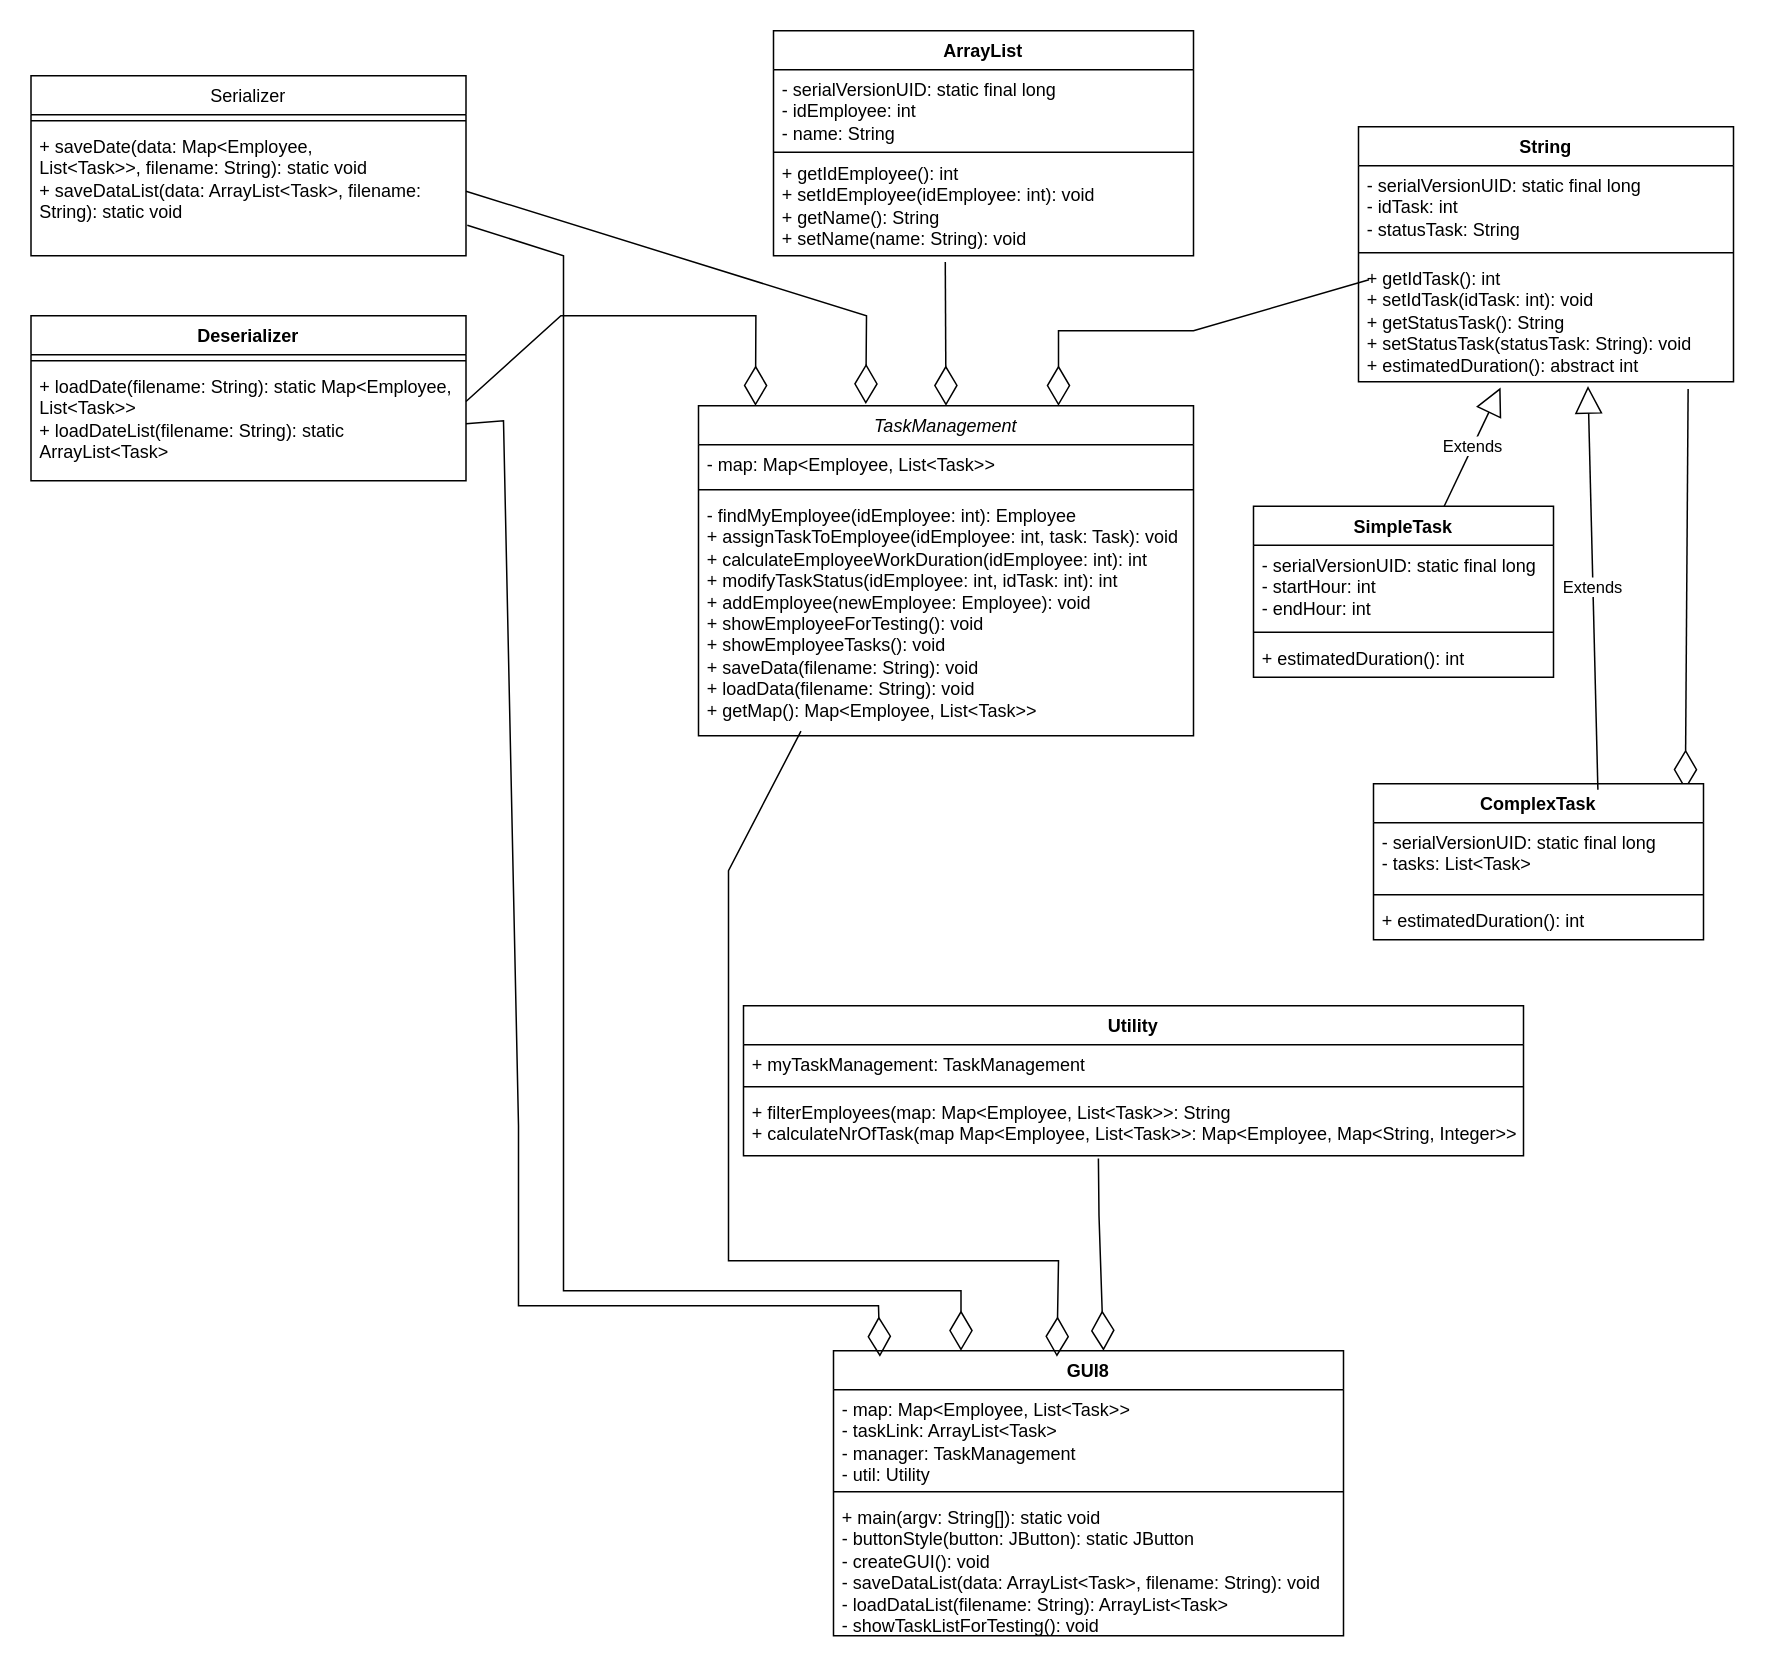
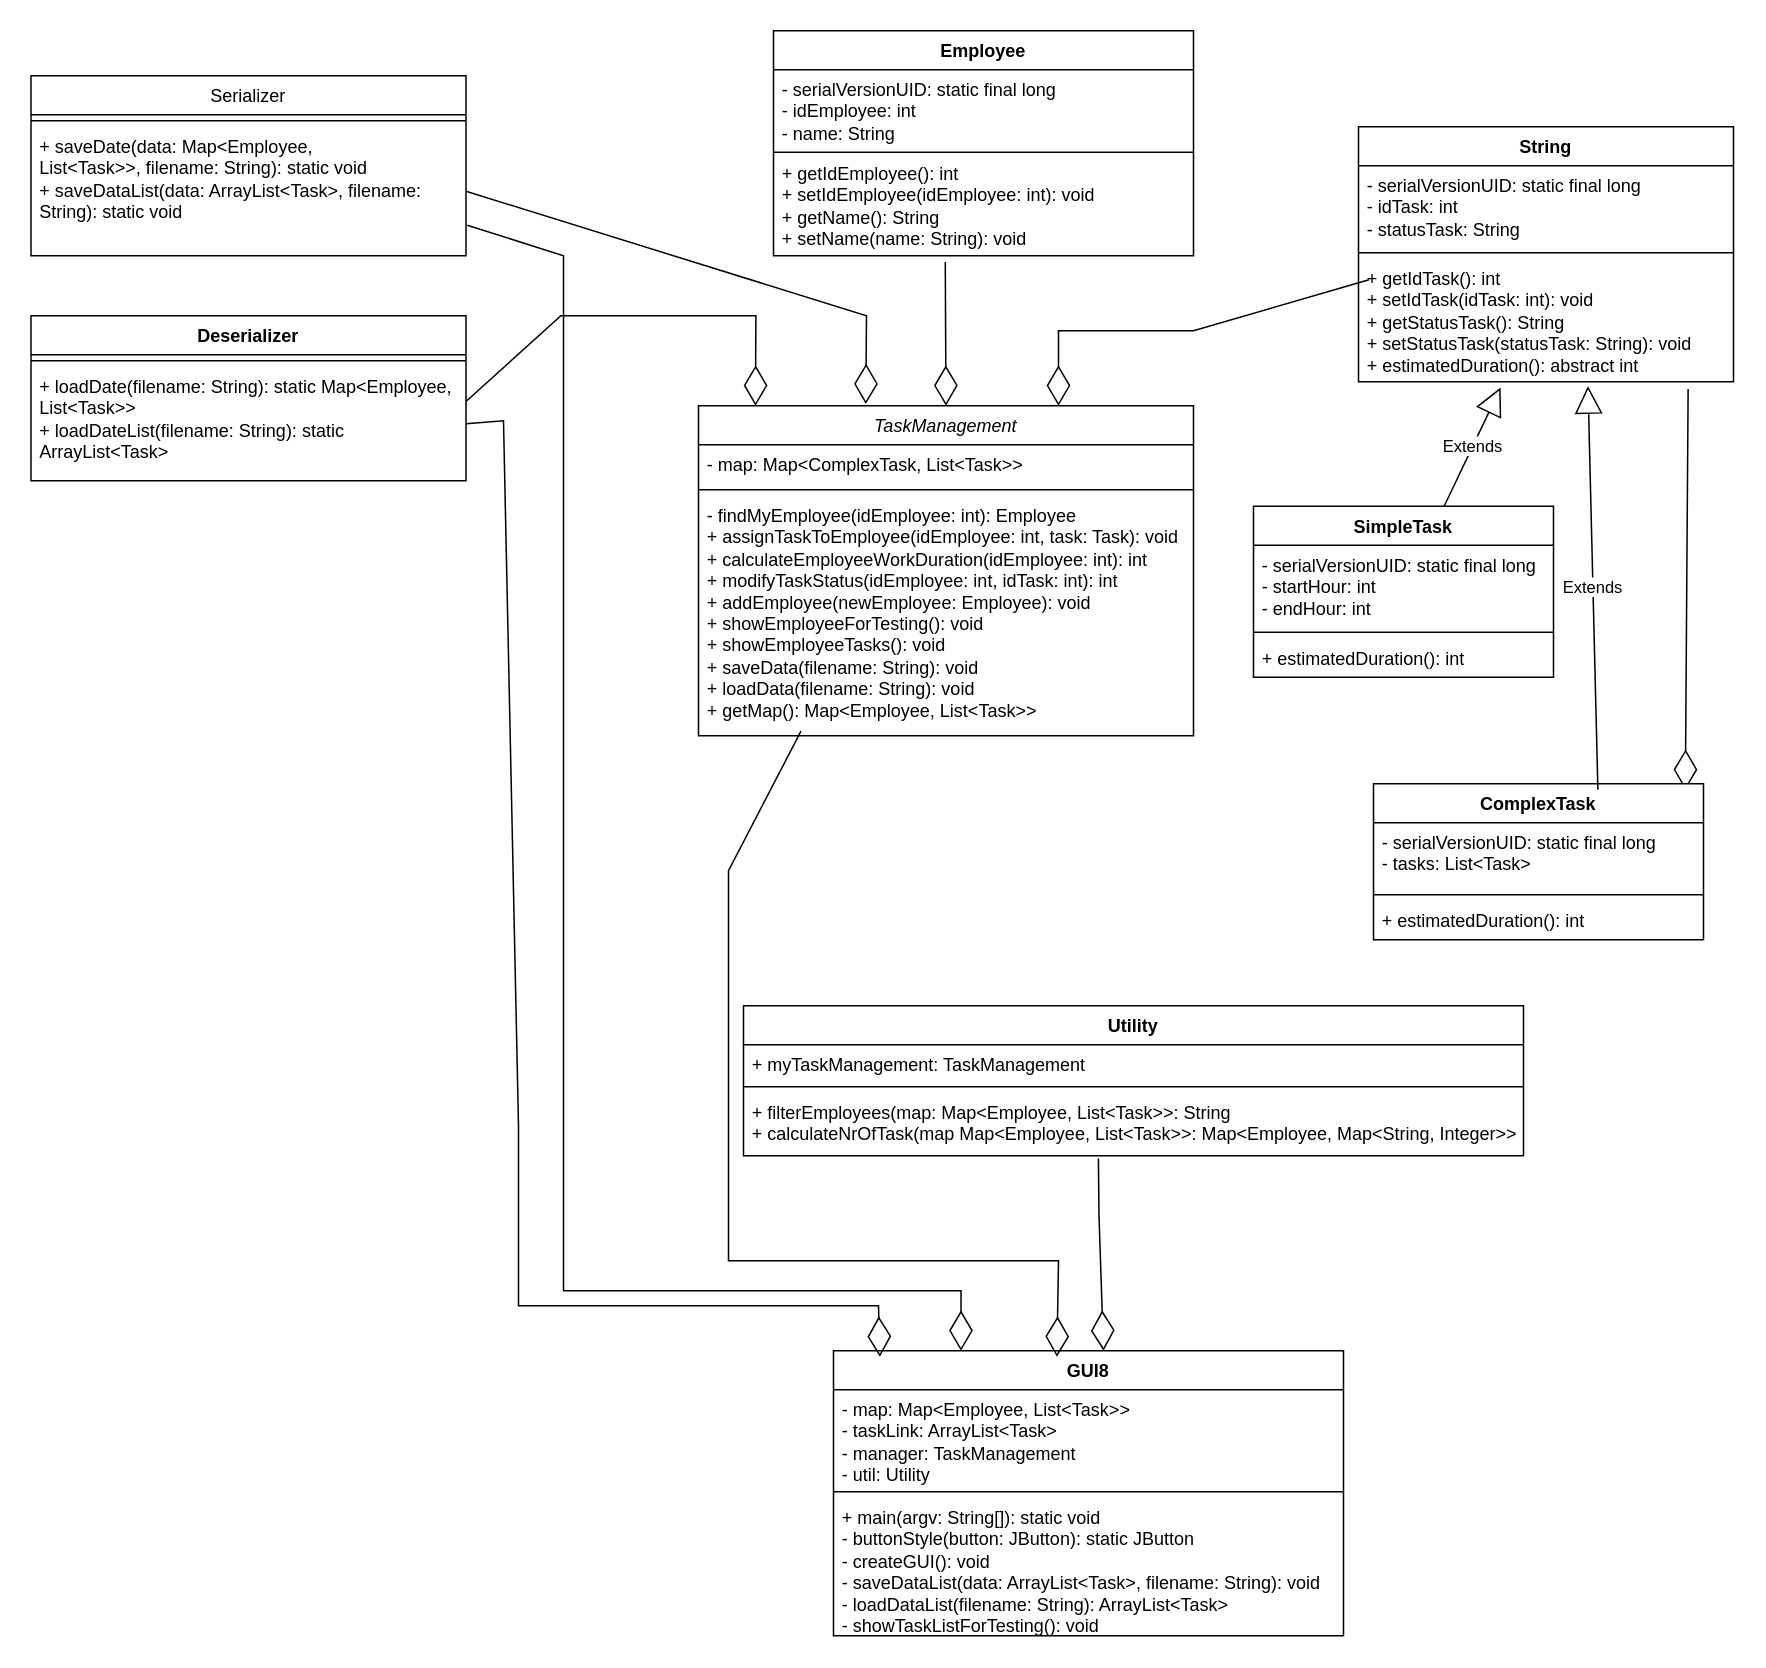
node "ArrayList": label "ArrayList" -> "Employee"
node "- map: Map<Employee, List<Task>>": label "- map: Map<Employee, List<Task>>" -> "- map: Map<ComplexTask, List<Task>>"
